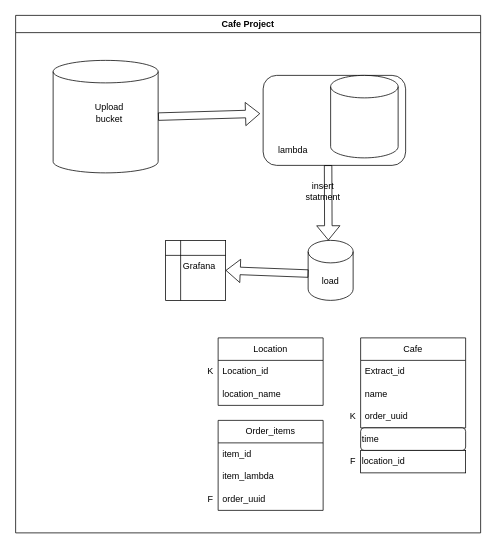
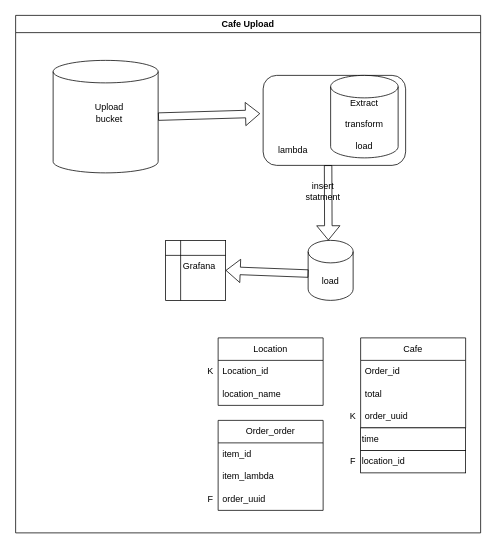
node "Cafe Project": label "Cafe Project" -> "Cafe Upload"
node "Extract transform load": added
node "Extract_id": label "Extract_id" -> "Order_id"
node "name": label "name" -> "total"
node "Order_items": label "Order_items" -> "Order_order"
node "time": shape rounded rectangle -> rectangle
